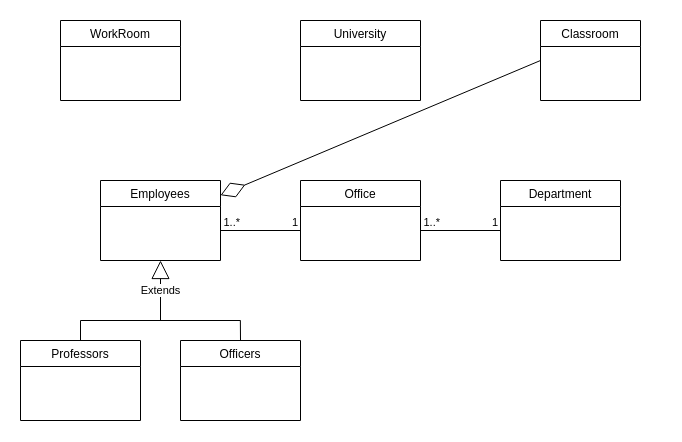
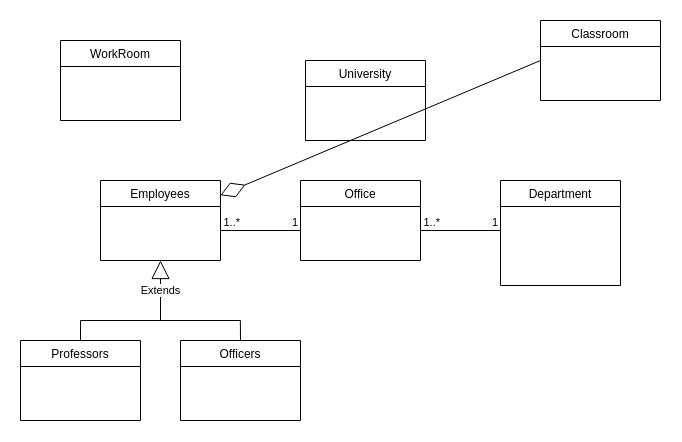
node "WorkRoom": moved (121, 61) -> (121, 81)
node "University": moved (361, 61) -> (366, 101)
node "Classroom": size 100x80 -> 120x80
node "Department": size 120x80 -> 120x105
